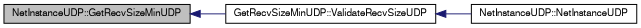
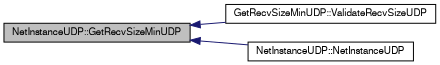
edge "NetInstanceUDP::NetInstanceUDP" -> "GetRecvSizeMinUDP::ValidateRecvSizeUDP": now "NetInstanceUDP::NetInstanceUDP" -> "NetInstanceUDP::GetRecvSizeMinUDP"
